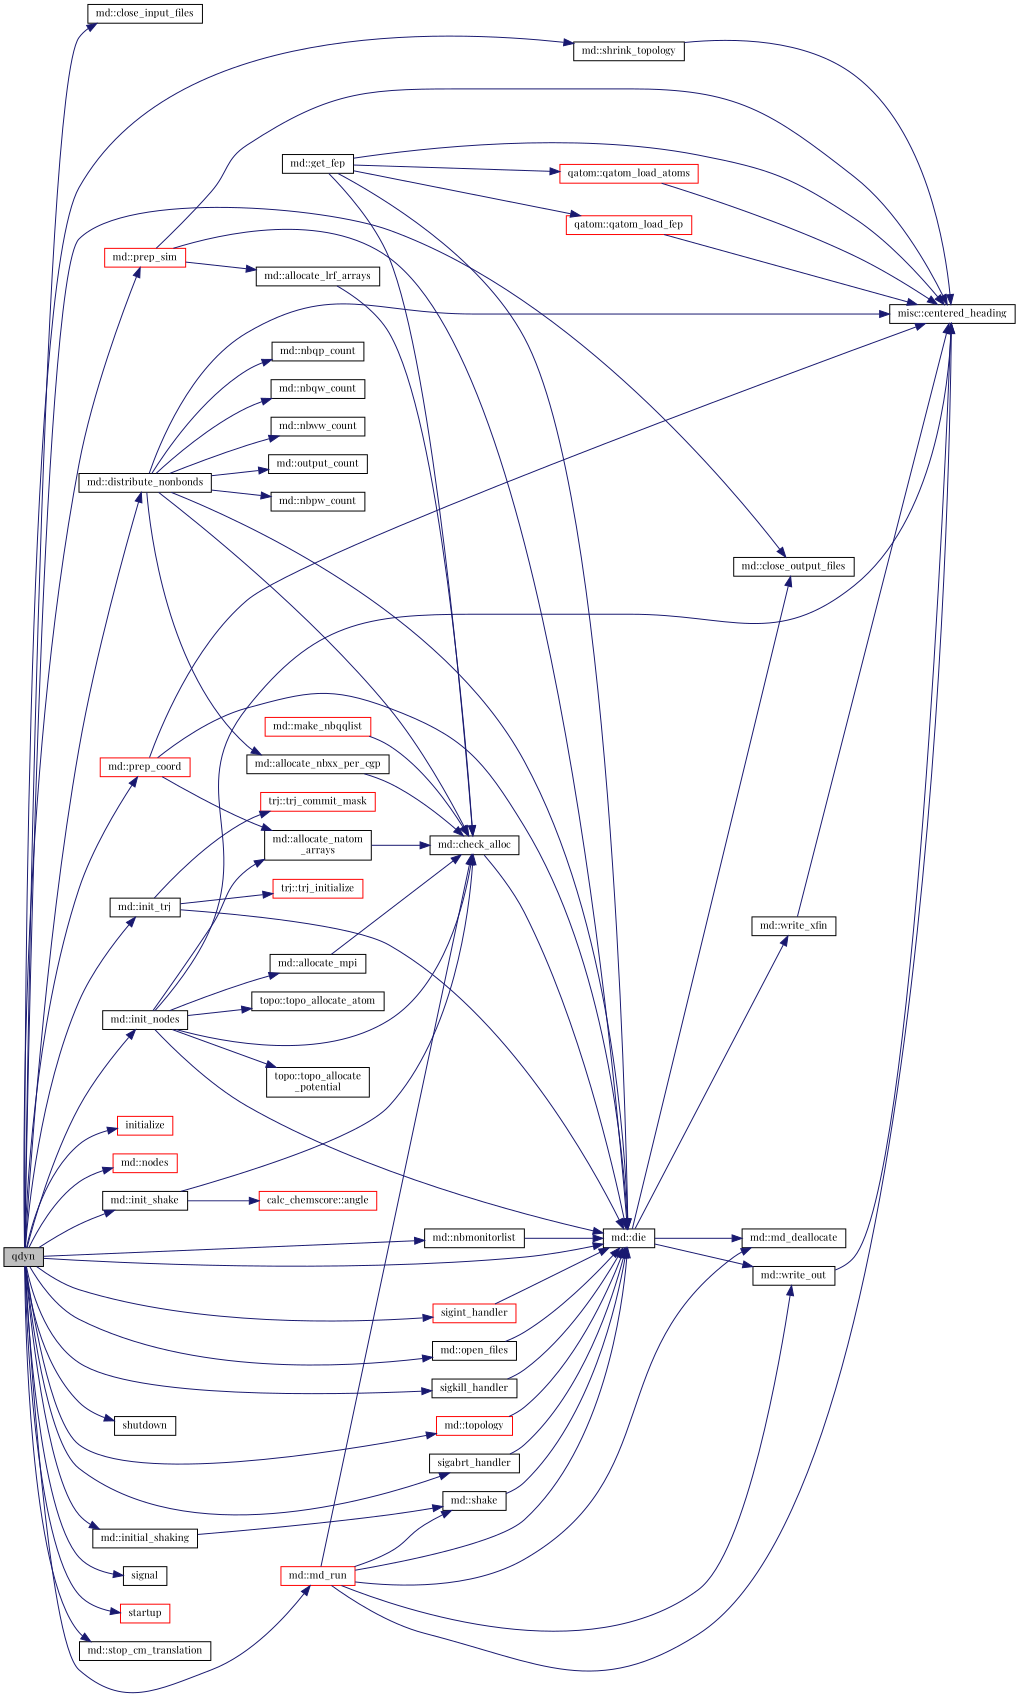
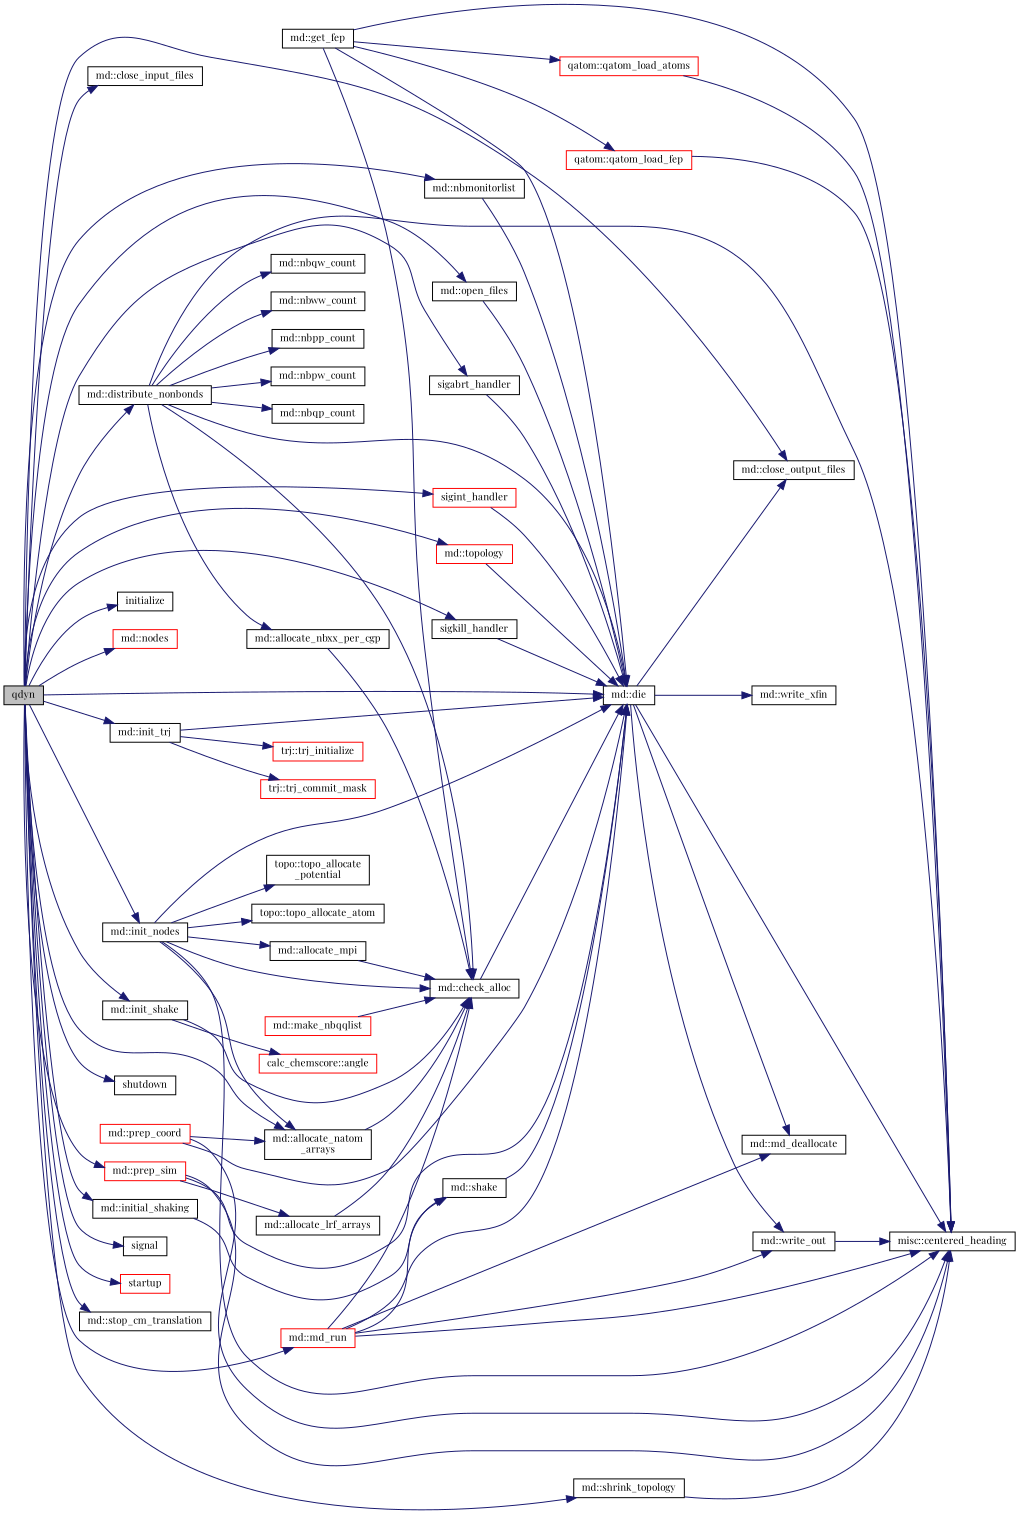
node "md::output_count": label "md::output_count" -> "md::nbpp_count"
edge "md::write_xfin" -> "misc::centered_heading": now "md::die" -> "misc::centered_heading"
edge "qdyn" -> "md::prep_coord": now "qdyn" -> "md::allocate_natom _arrays"
node "initialize": color red -> black
